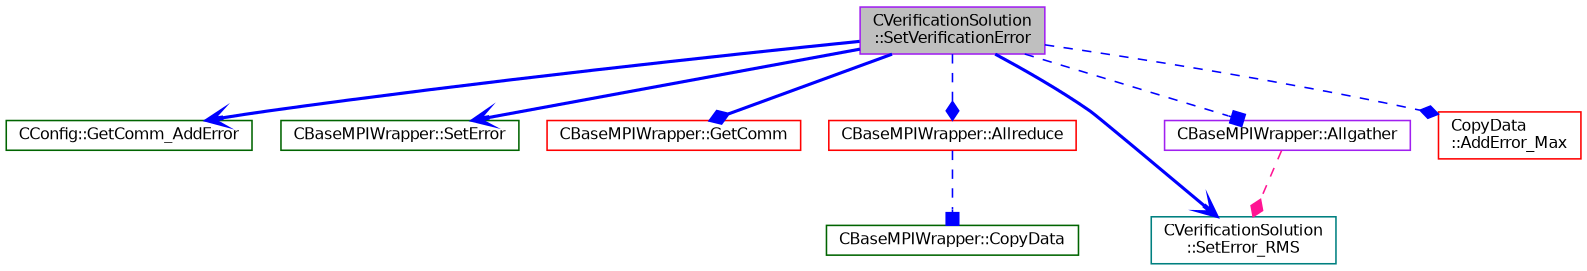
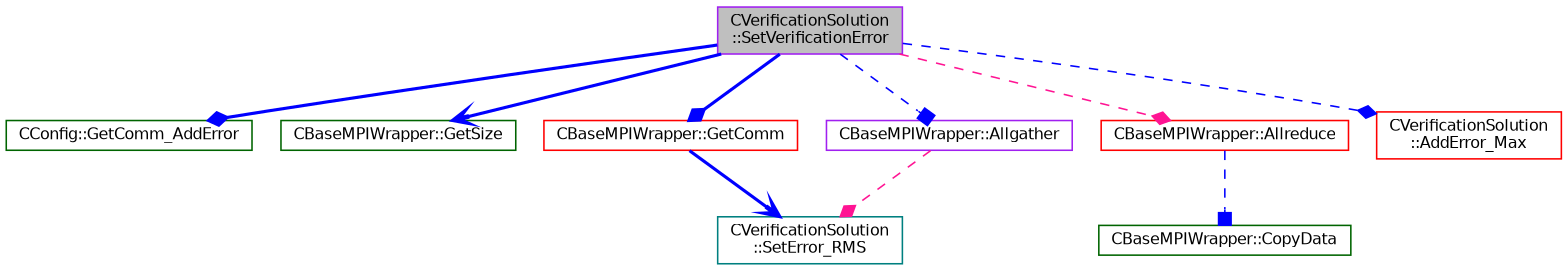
edge "CVerificationSolution ::SetVerificationError" -> "CConfig::GetComm_AddError": arrowhead vee -> diamond
edge "CVerificationSolution ::SetVerificationError" -> "CBaseMPIWrapper::Allreduce": color blue -> deeppink
edge "CVerificationSolution ::SetVerificationError" -> "CVerificationSolution ::SetError_RMS": now "CBaseMPIWrapper::GetComm" -> "CVerificationSolution ::SetError_RMS"
node "CBaseMPIWrapper::SetError": label "CBaseMPIWrapper::SetError" -> "CBaseMPIWrapper::GetSize"
node "CopyData ::AddError_Max": label "CopyData ::AddError_Max" -> "CVerificationSolution ::AddError_Max"
